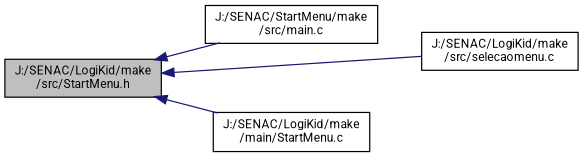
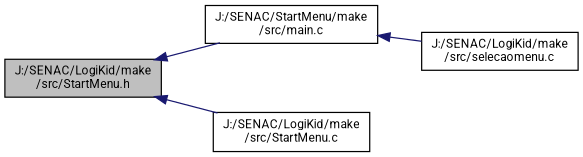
edge "J:/SENAC/LogiKid/make /src/selecaomenu.c" -> "J:/SENAC/LogiKid/make /src/StartMenu.h": now "J:/SENAC/LogiKid/make /src/selecaomenu.c" -> "J:/SENAC/StartMenu/make /src/main.c"
node "J:/SENAC/LogiKid/make /main/StartMenu.c": label "J:/SENAC/LogiKid/make /main/StartMenu.c" -> "J:/SENAC/LogiKid/make /src/StartMenu.c"
